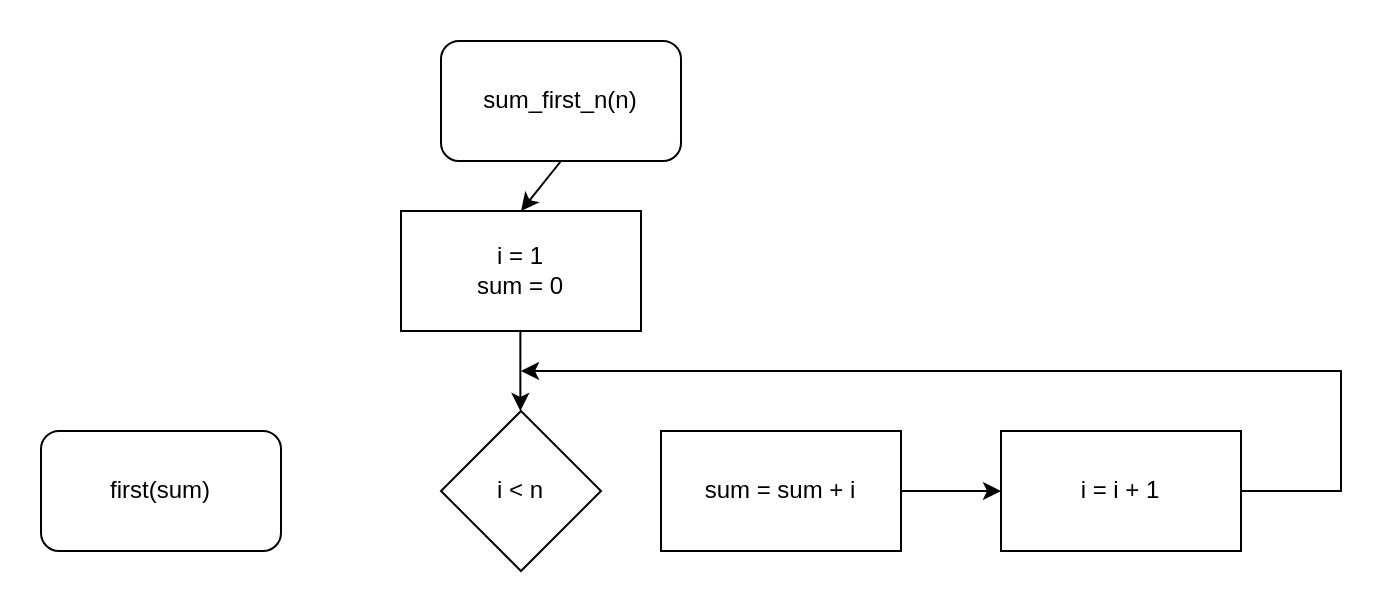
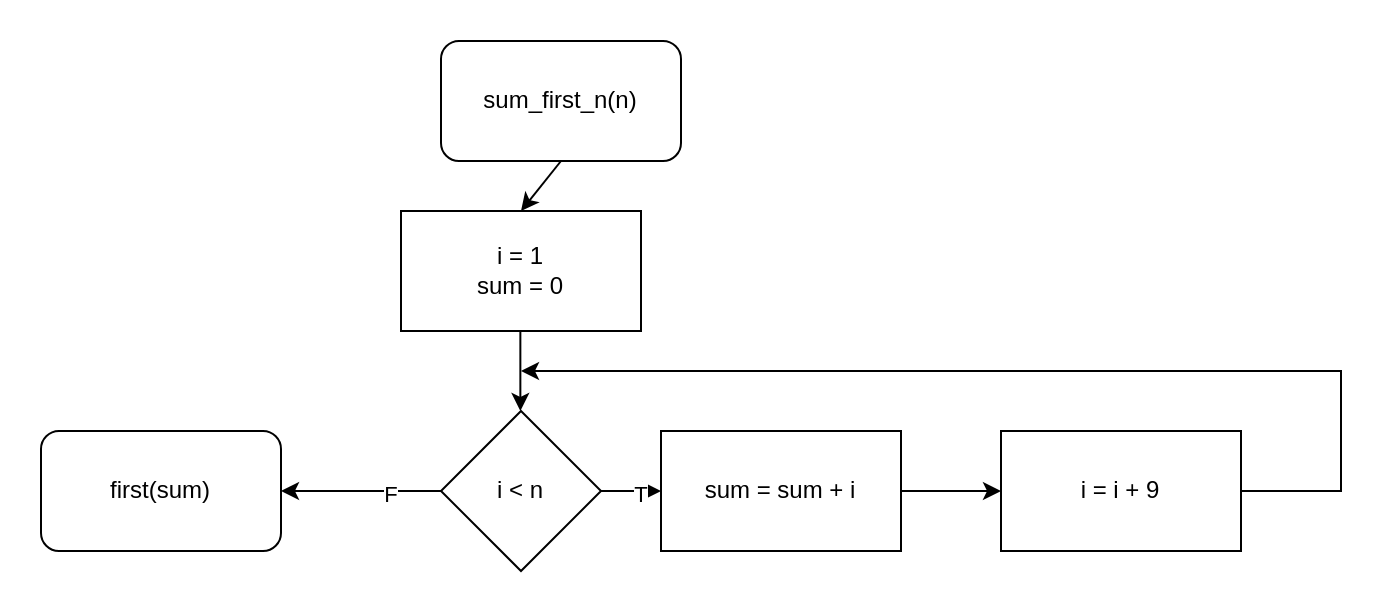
edge "i < n" -> "first(sum)": added, label "F"
edge "i < n" -> "sum = sum + i": added, label "T"
node "i = i + 1": label "i = i + 1" -> "i = i + 9"
